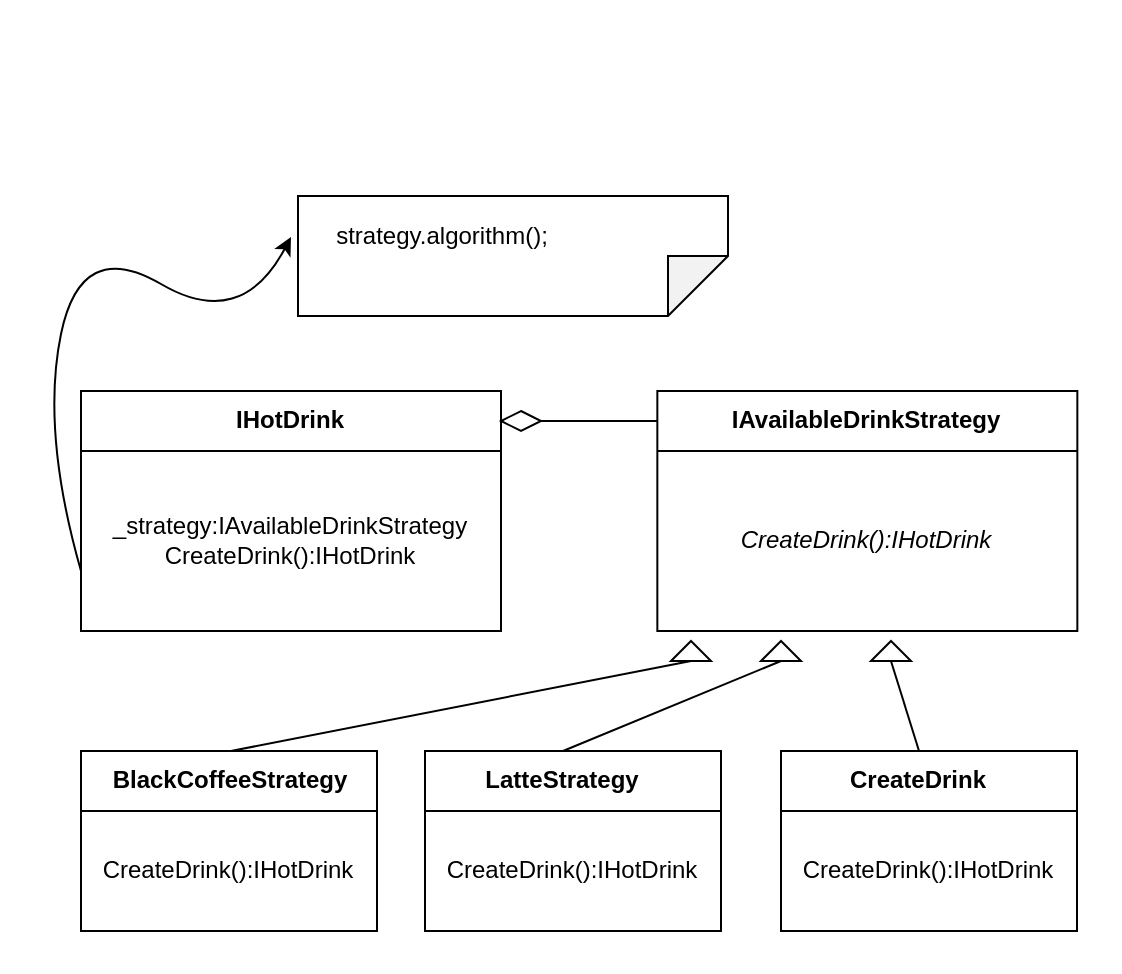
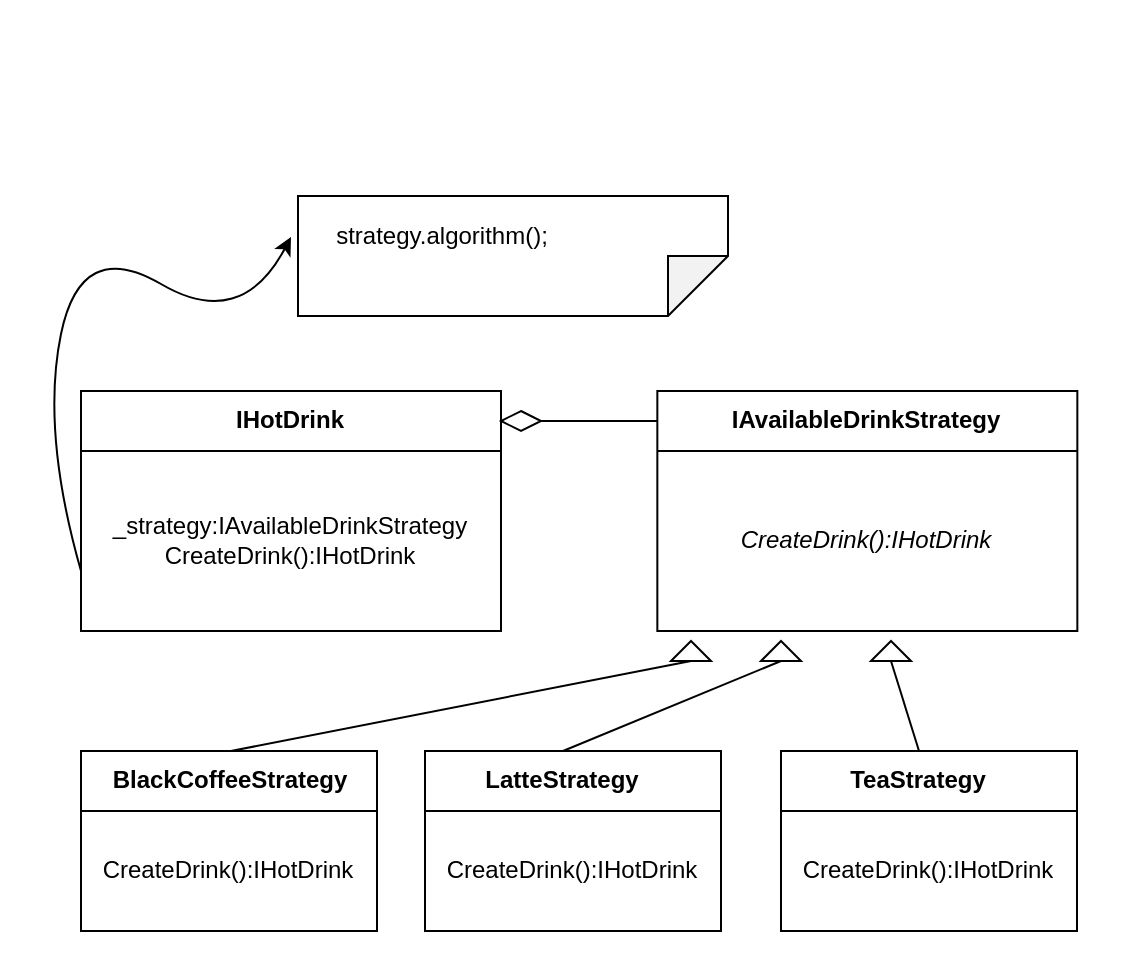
node "CreateDrink": label "CreateDrink" -> "TeaStrategy"
